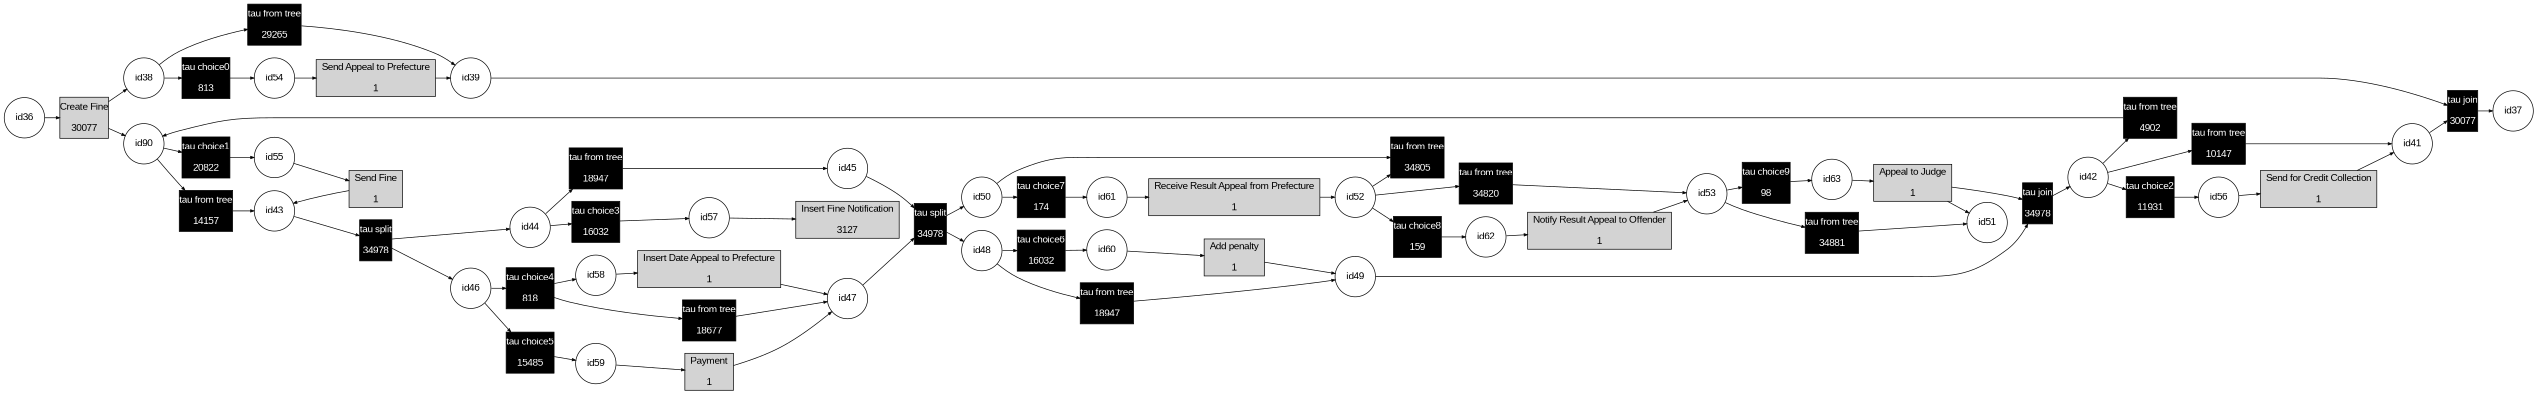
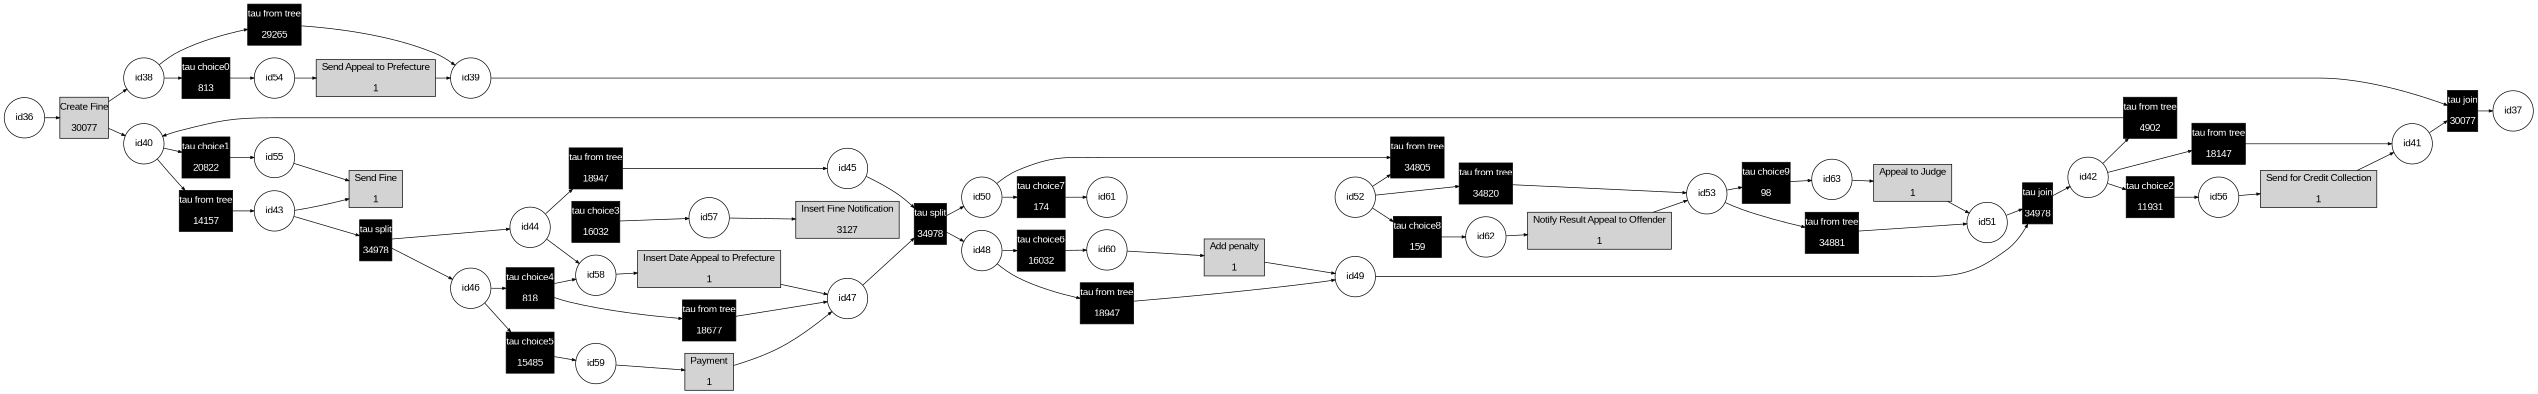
node "id90": label "id90" -> "id40"
node "tau from tree 10147": label "tau from tree 10147" -> "tau from tree 18147"
edge "Appeal to Judge 1" -> "tau join 34978": now "id51" -> "tau join 34978"
edge "Send Fine 1" -> "id43": reversed
node "Receive Result Appeal from Prefecture 1": removed
edge "id44" -> "tau choice3 16032": now "id44" -> "id58"
